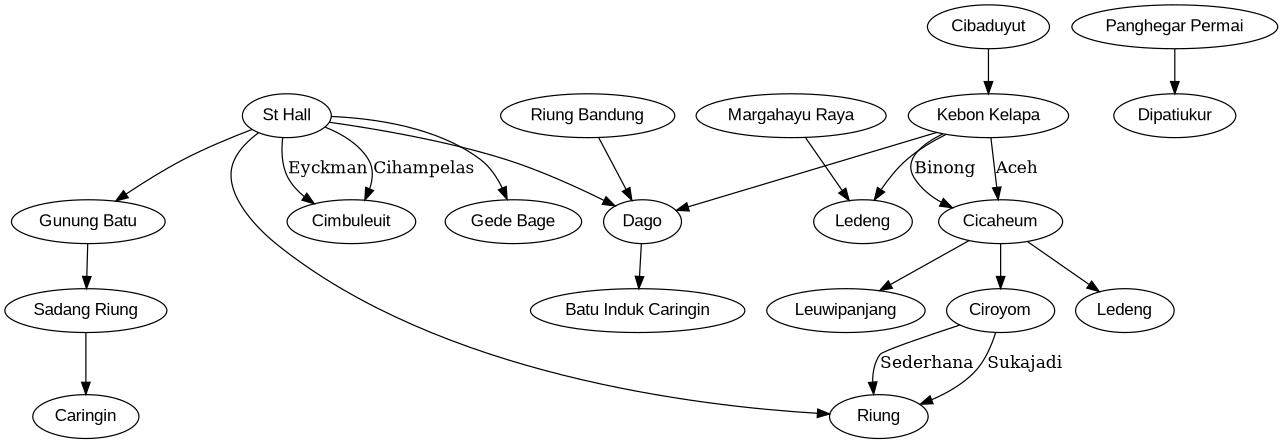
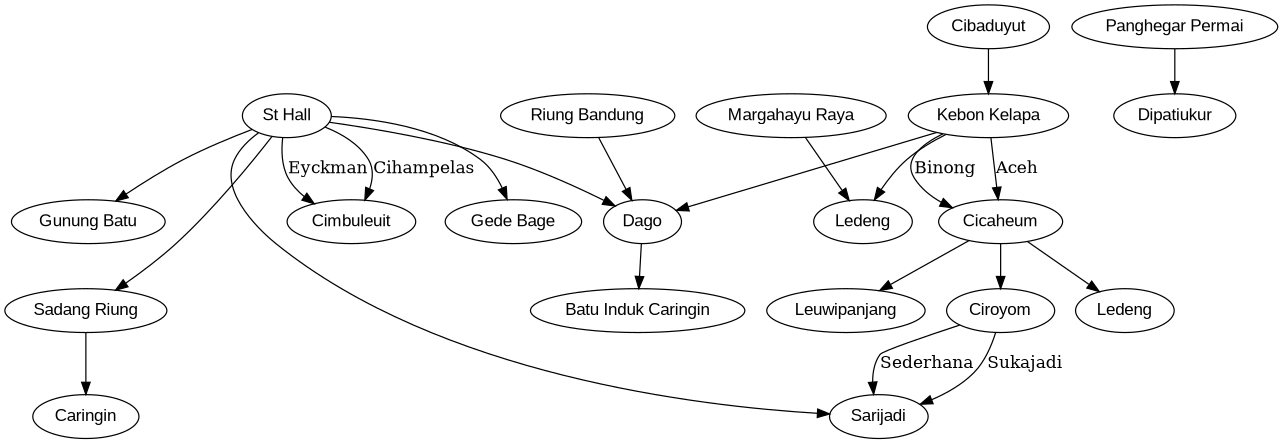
edge "Gunung Batu" -> "Sadang Riung": now "St Hall" -> "Sadang Riung"
node "Riung": label "Riung" -> "Sarijadi"
